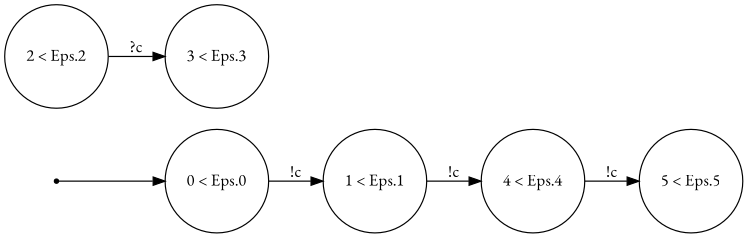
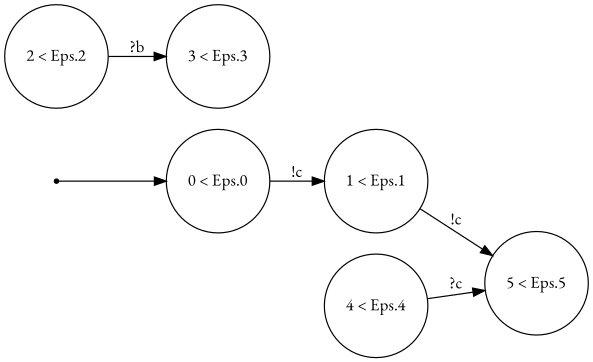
edge "2 < Eps.2" -> "3 < Eps.3": label "?c" -> "?b"
edge "4 < Eps.4" -> "5 < Eps.5": label "!c" -> "?c"
edge "1 < Eps.1" -> "4 < Eps.4": now "1 < Eps.1" -> "5 < Eps.5"
